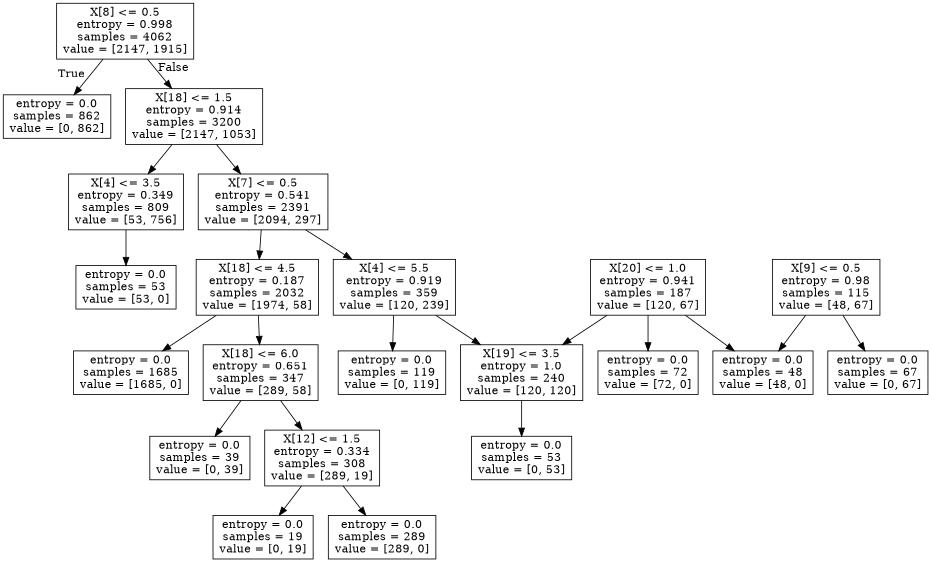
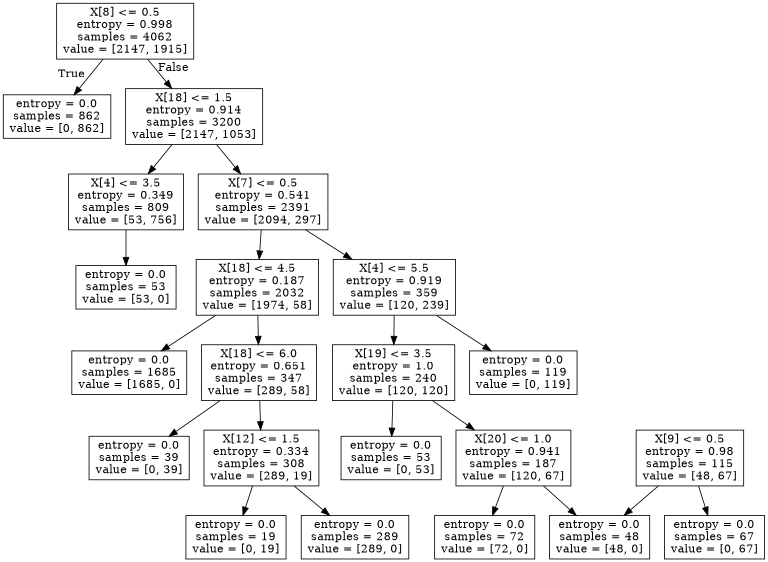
edge "X[20] <= 1.0 entropy = 0.941 samples = 187 value = [120, 67]" -> "X[19] <= 3.5 entropy = 1.0 samples = 240 value = [120, 120]": reversed
